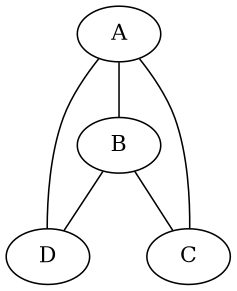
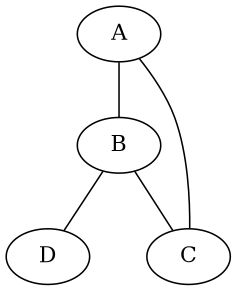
edge "A" -- "D": removed
